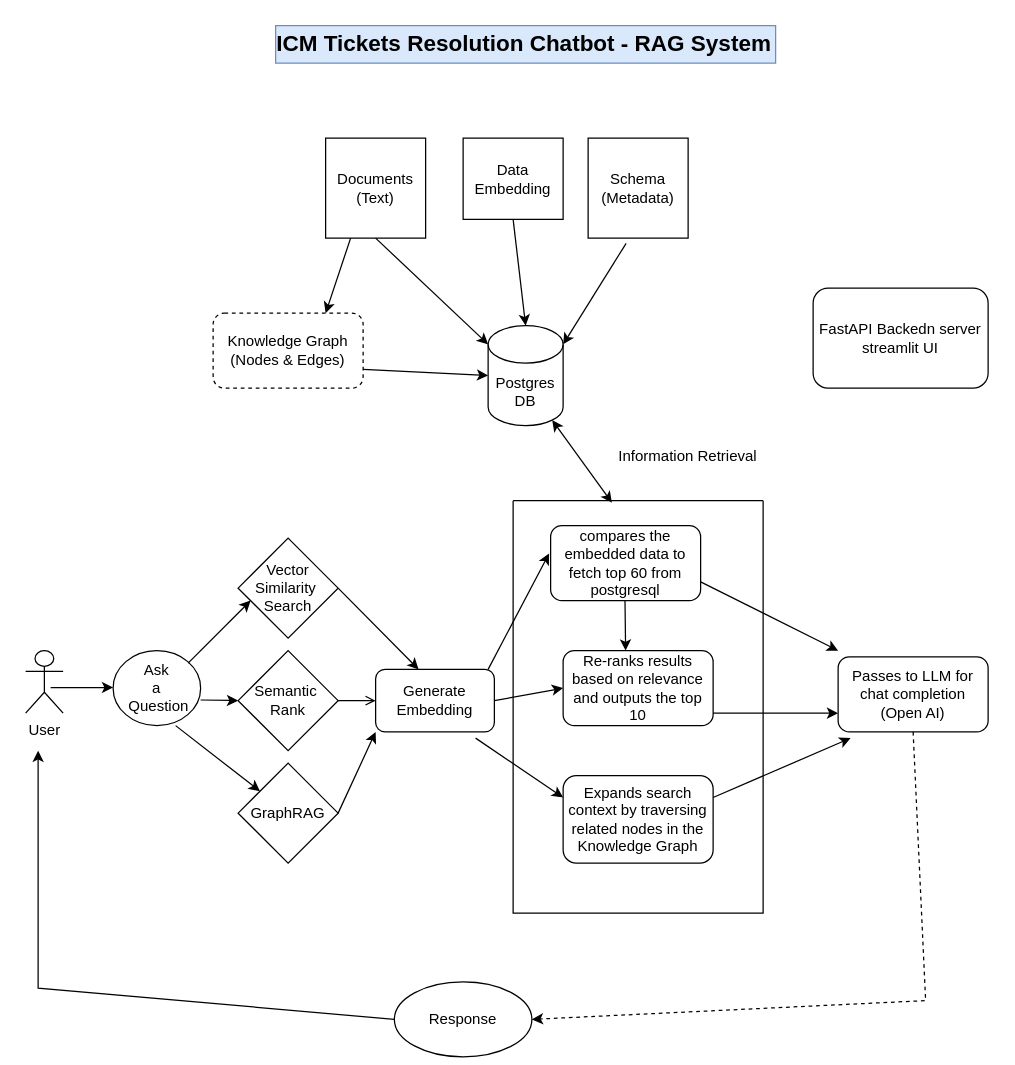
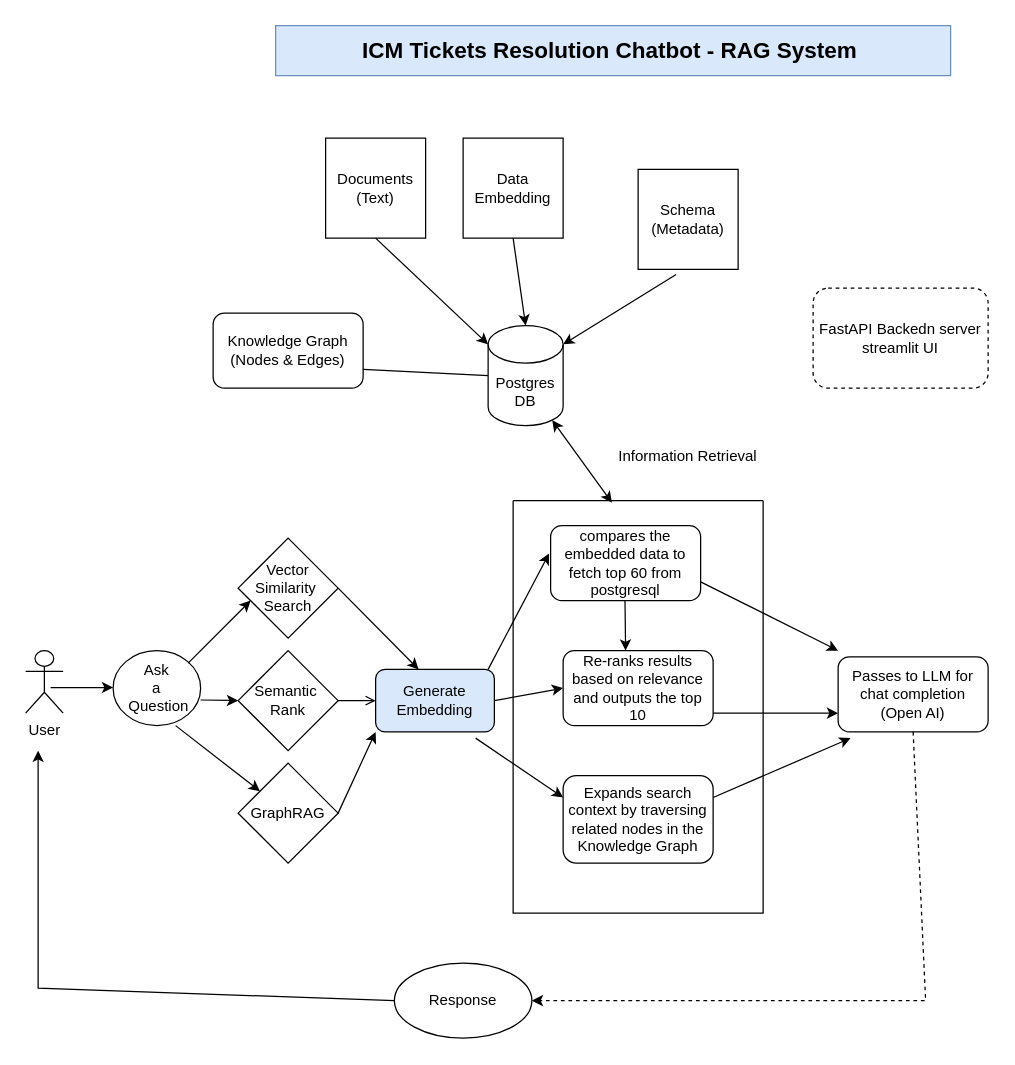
node "ICM Tickets Resolution Chatbot - RAG System": size 500x38 -> 675x50
node "Data Embedding": size 100x81 -> 100x100
node "Schema (Metadata)": moved (638, 188) -> (688, 219)
edge "Documents (Text)" -> "Knowledge Graph (Nodes & Edges)": removed
node "FastAPI Backedn server streamlit UI": style solid -> dashed
node "Knowledge Graph (Nodes & Edges)": style dashed -> solid
edge "Knowledge Graph (Nodes & Edges)" -> "Postgres DB": arrowhead classic -> none
node "Generate Embedding": fillcolor #ffffff -> #dae8fc
node "Response": moved (463, 1019) -> (463, 1001)
